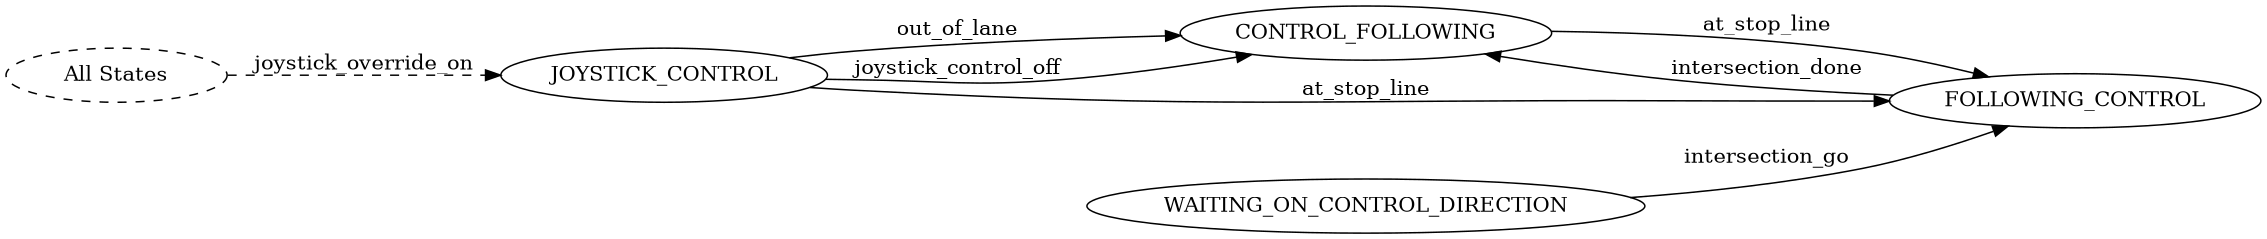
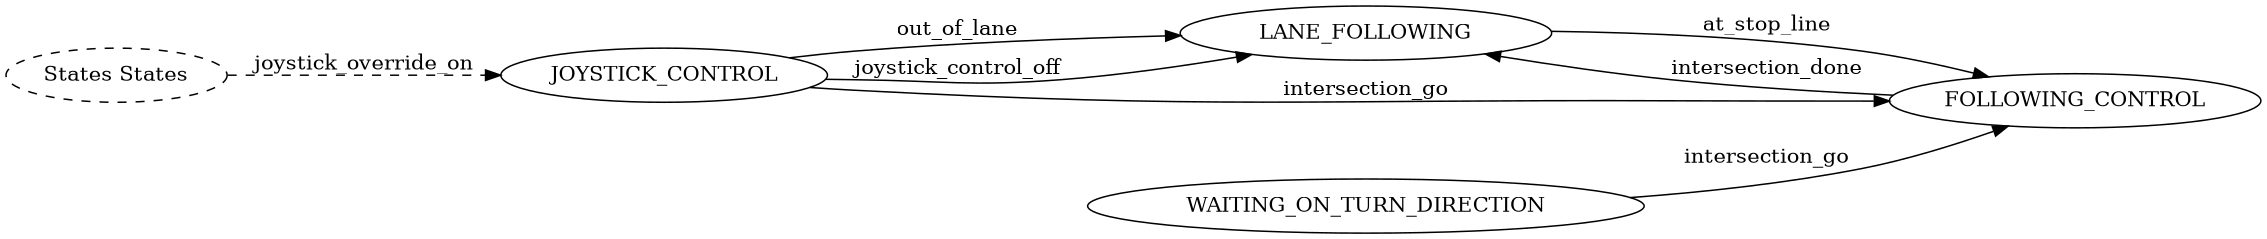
node "CONTROL_FOLLOWING": label "CONTROL_FOLLOWING" -> "LANE_FOLLOWING"
node "All States": label "All States" -> "States States"
edge "JOYSTICK_CONTROL" -> "FOLLOWING_CONTROL": label "at_stop_line" -> "intersection_go"
node "WAITING_ON_CONTROL_DIRECTION": label "WAITING_ON_CONTROL_DIRECTION" -> "WAITING_ON_TURN_DIRECTION"
